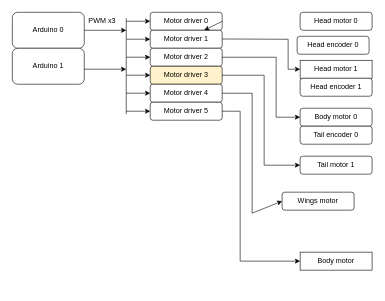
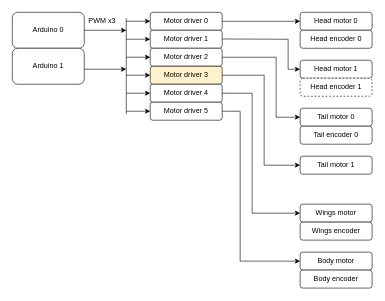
edge "Motor driver 0" -> "Motor driver 1": now "Motor driver 0" -> "Head motor 0"
node "Head encoder 0": moved (333, 45) -> (336, 39)
node "Head motor 1": shape rectangle -> rounded rectangle
node "Head encoder 1": style solid -> dashed
node "Body motor 0": label "Body motor 0" -> "Tail motor 0"
node "Wings motor": moved (318, 201) -> (336, 213)
node "Wings encoder": added
node "Body motor": shape rectangle -> rounded rectangle
node "Body encoder": added
